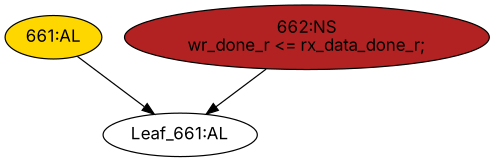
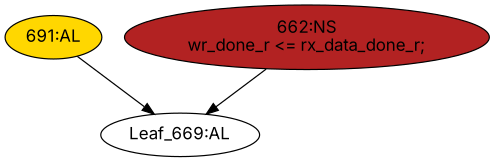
node "661:AL": label "661:AL" -> "691:AL"
node "Leaf_661:AL": label "Leaf_661:AL" -> "Leaf_669:AL"
